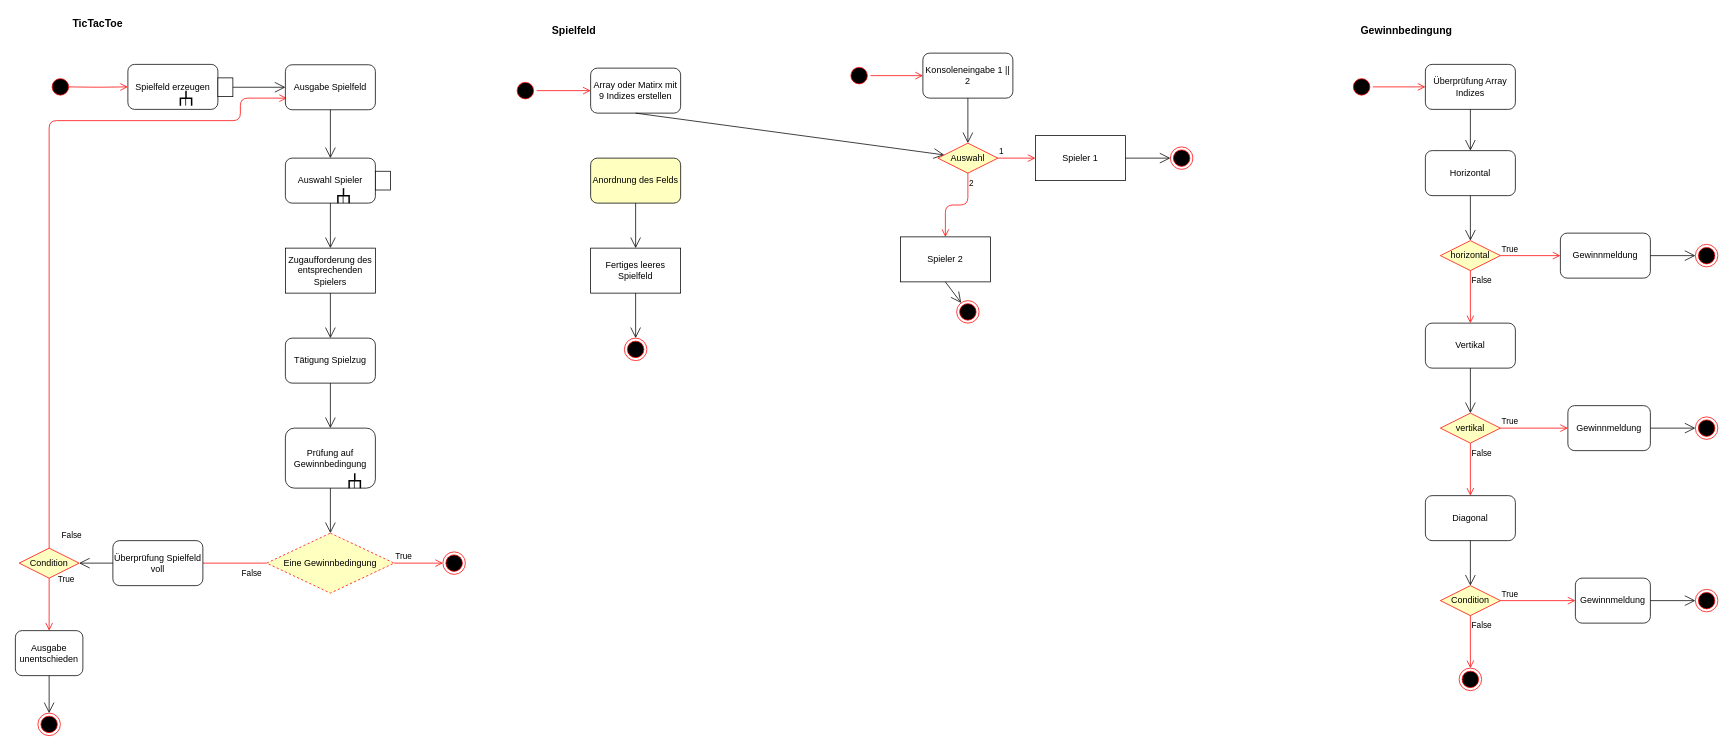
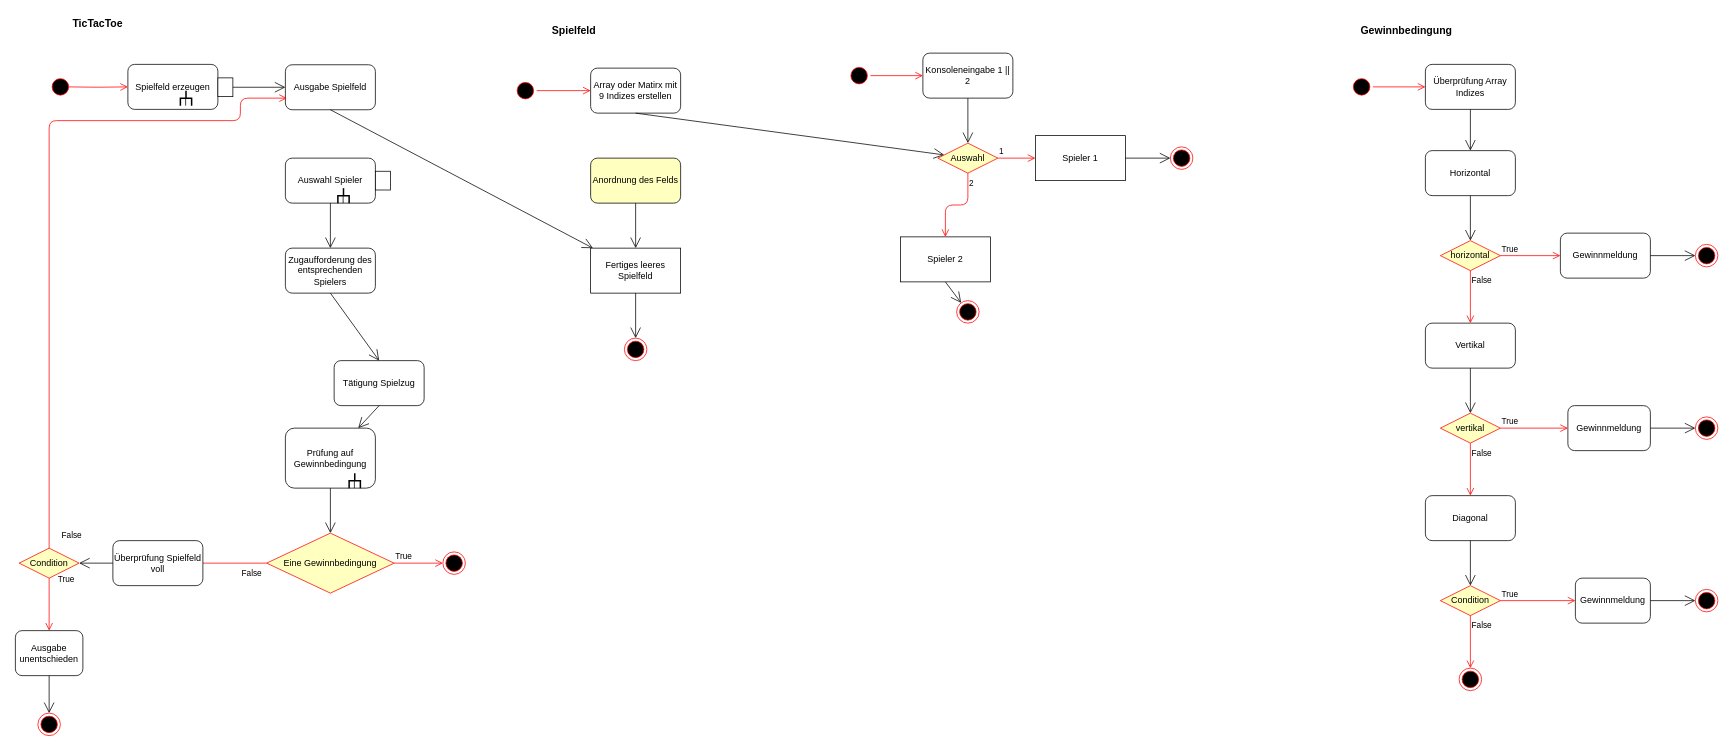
edge "Ausgabe Spielfeld" -> "Auswahl Spieler": now "Ausgabe Spielfeld" -> "Fertiges leeres Spielfeld"
node "Zugaufforderung des entsprechenden Spielers": shape rectangle -> rounded rectangle
node "Tätigung Spielzug": moved (330, 360) -> (379, 383)
node "Eine Gewinnbedingung": style dashed -> solid
